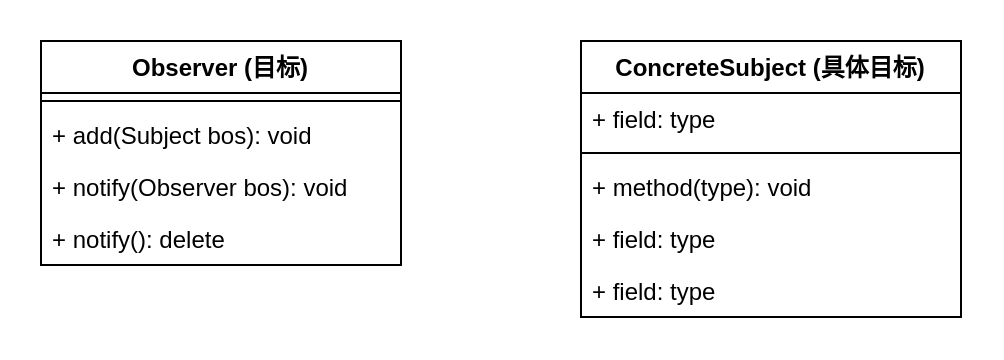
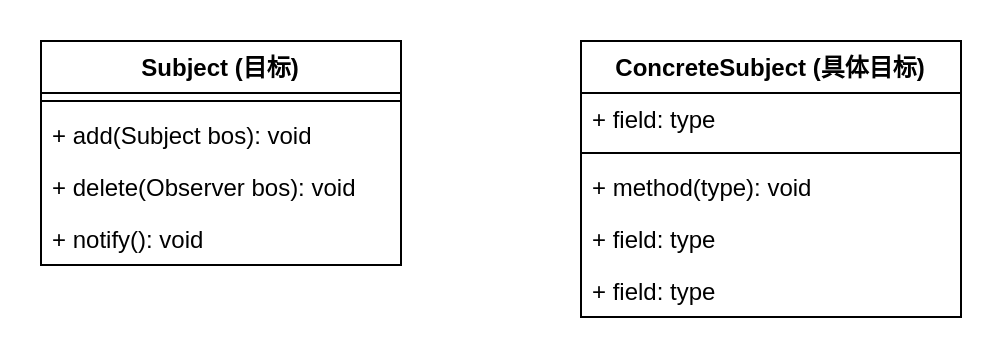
node "Observer (目标)": label "Observer (目标)" -> "Subject (目标)"
node "+ notify(Observer bos): void": label "+ notify(Observer bos): void" -> "+ delete(Observer bos): void"
node "+ notify(): delete": label "+ notify(): delete" -> "+ notify(): void"
